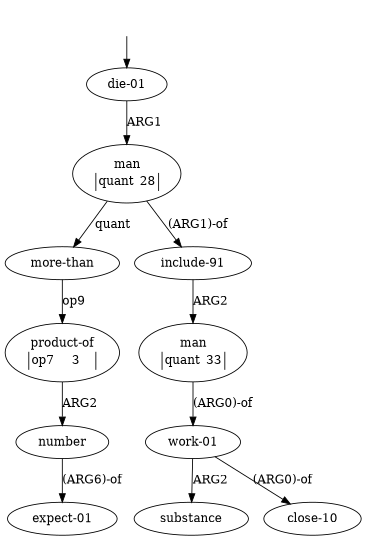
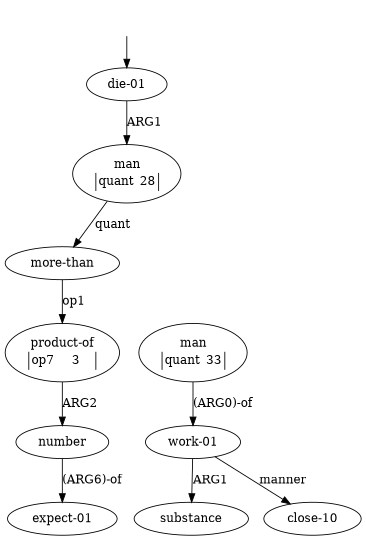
node "include-91": removed
edge "more-than" -> "product-of": label "op9" -> "op1"
edge "work-01" -> "substance": label "ARG2" -> "ARG1"
edge "work-01" -> "close-10": label "(ARG0)-of" -> "manner"
